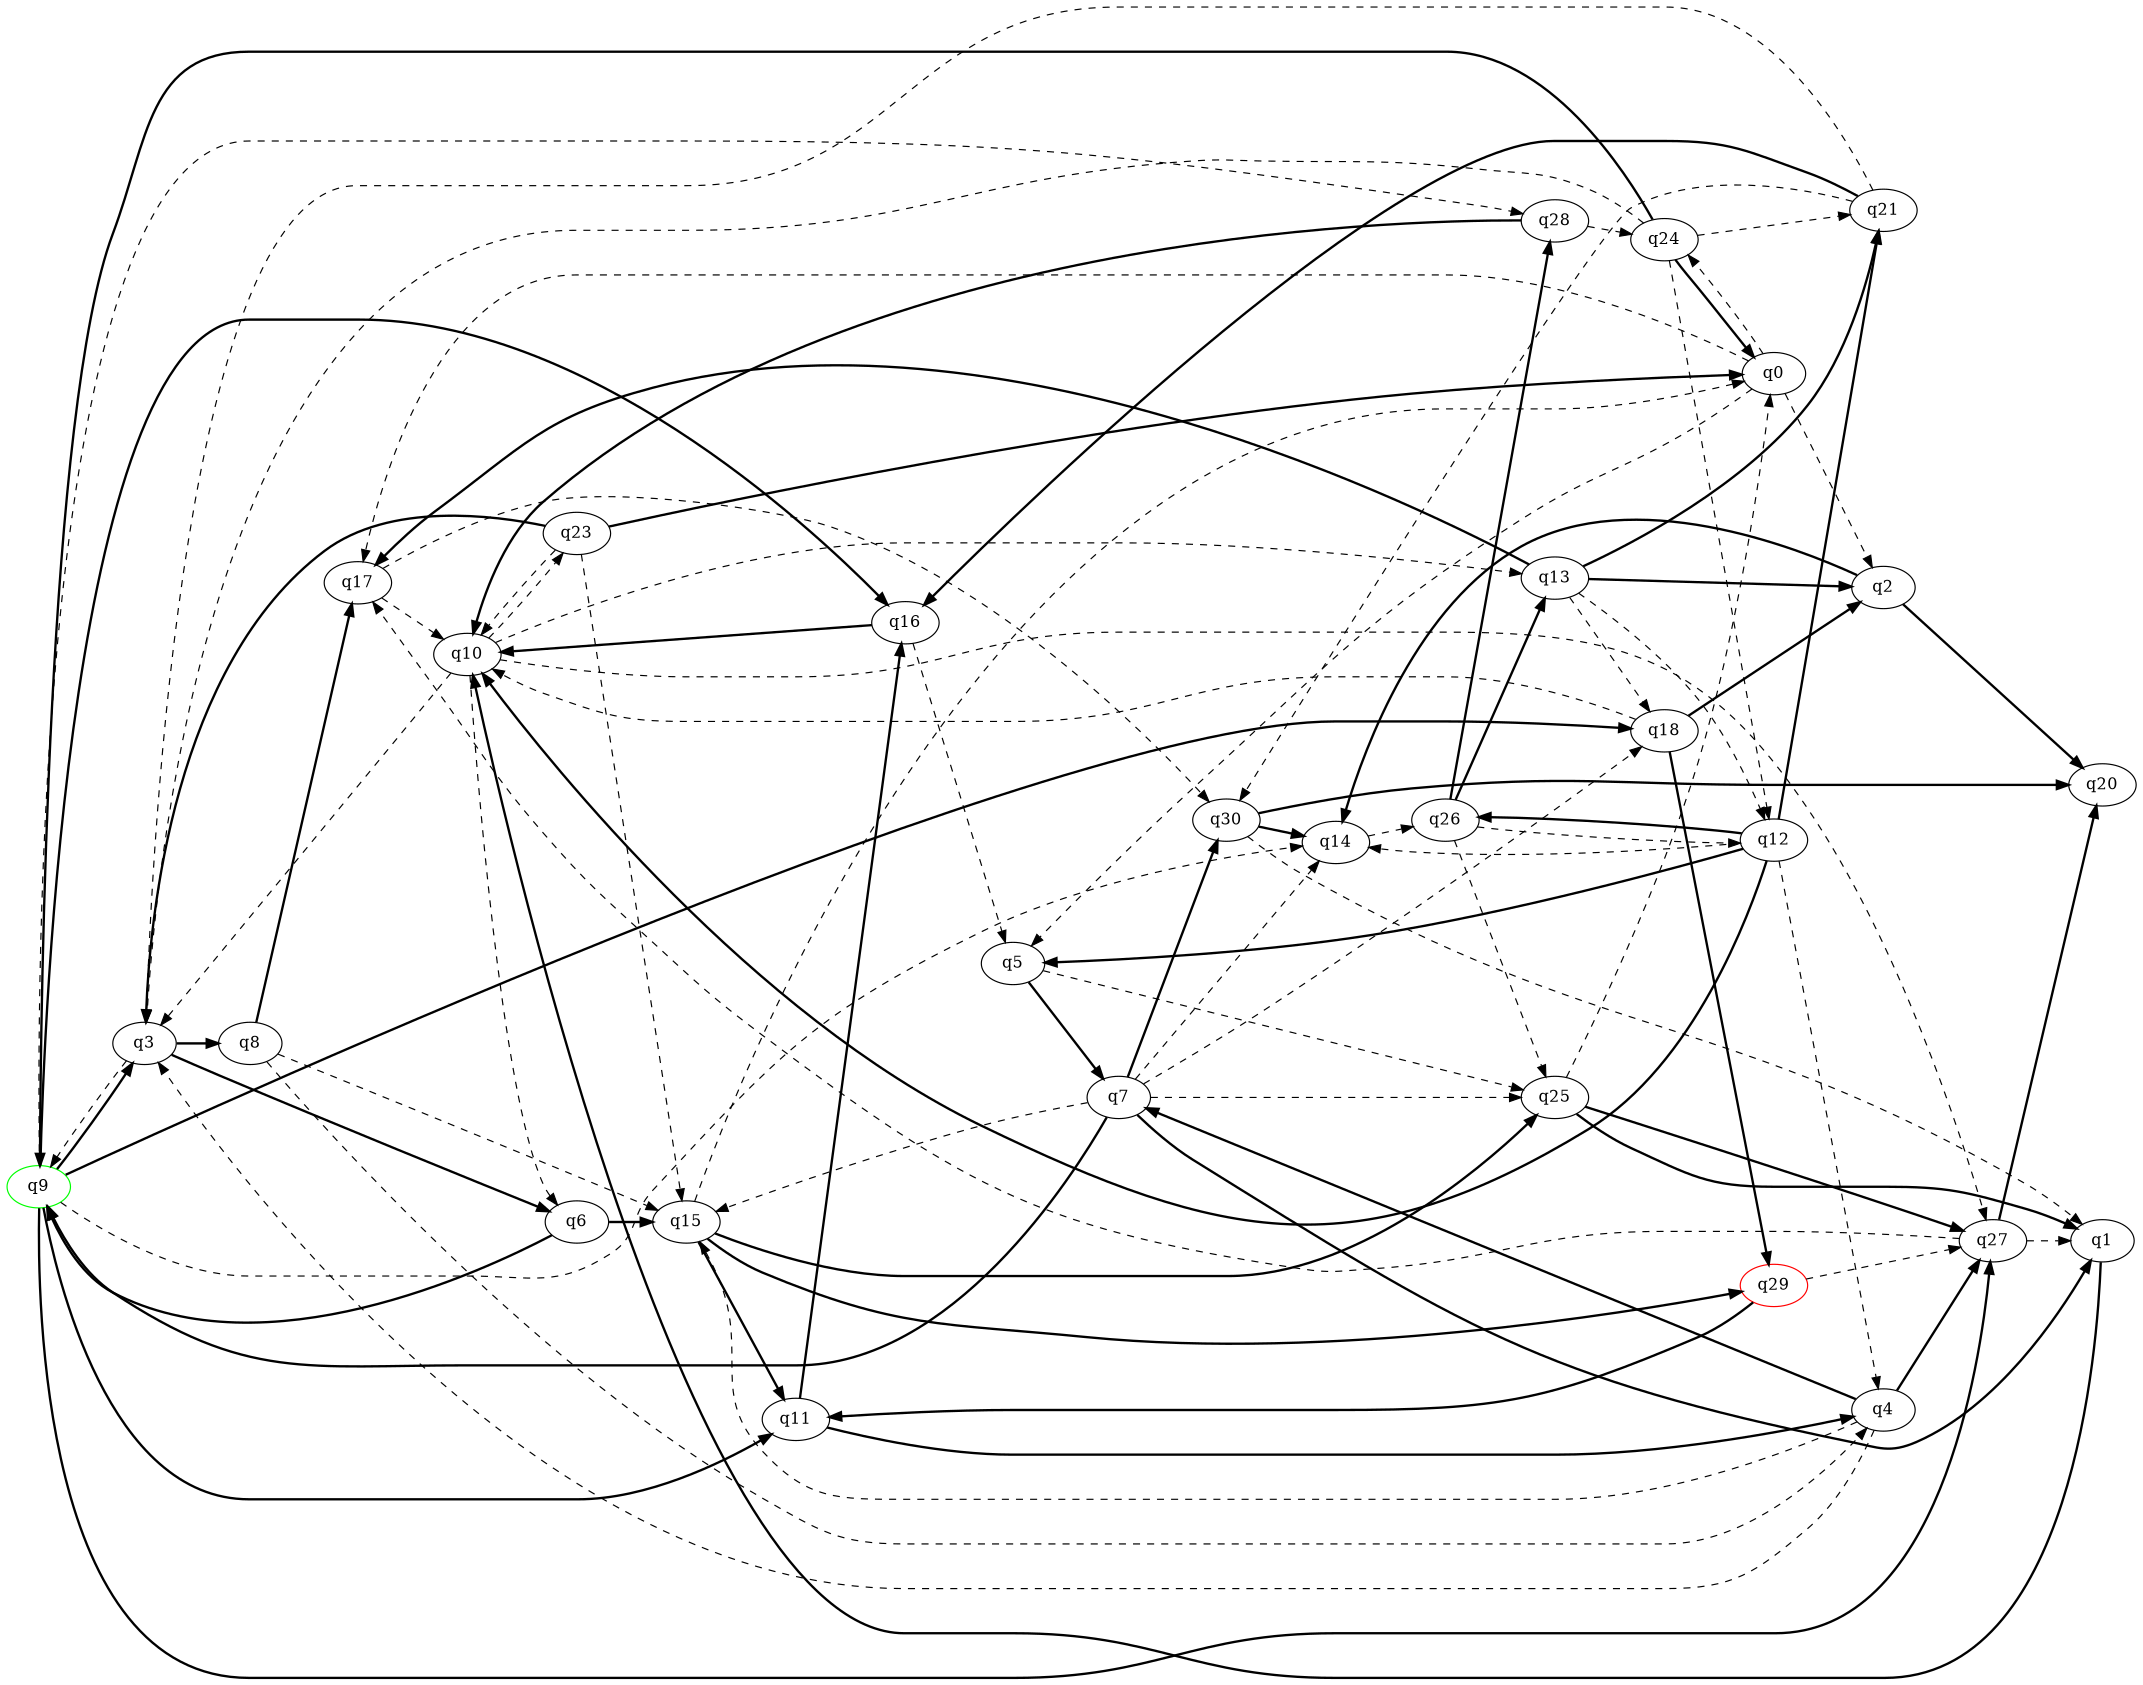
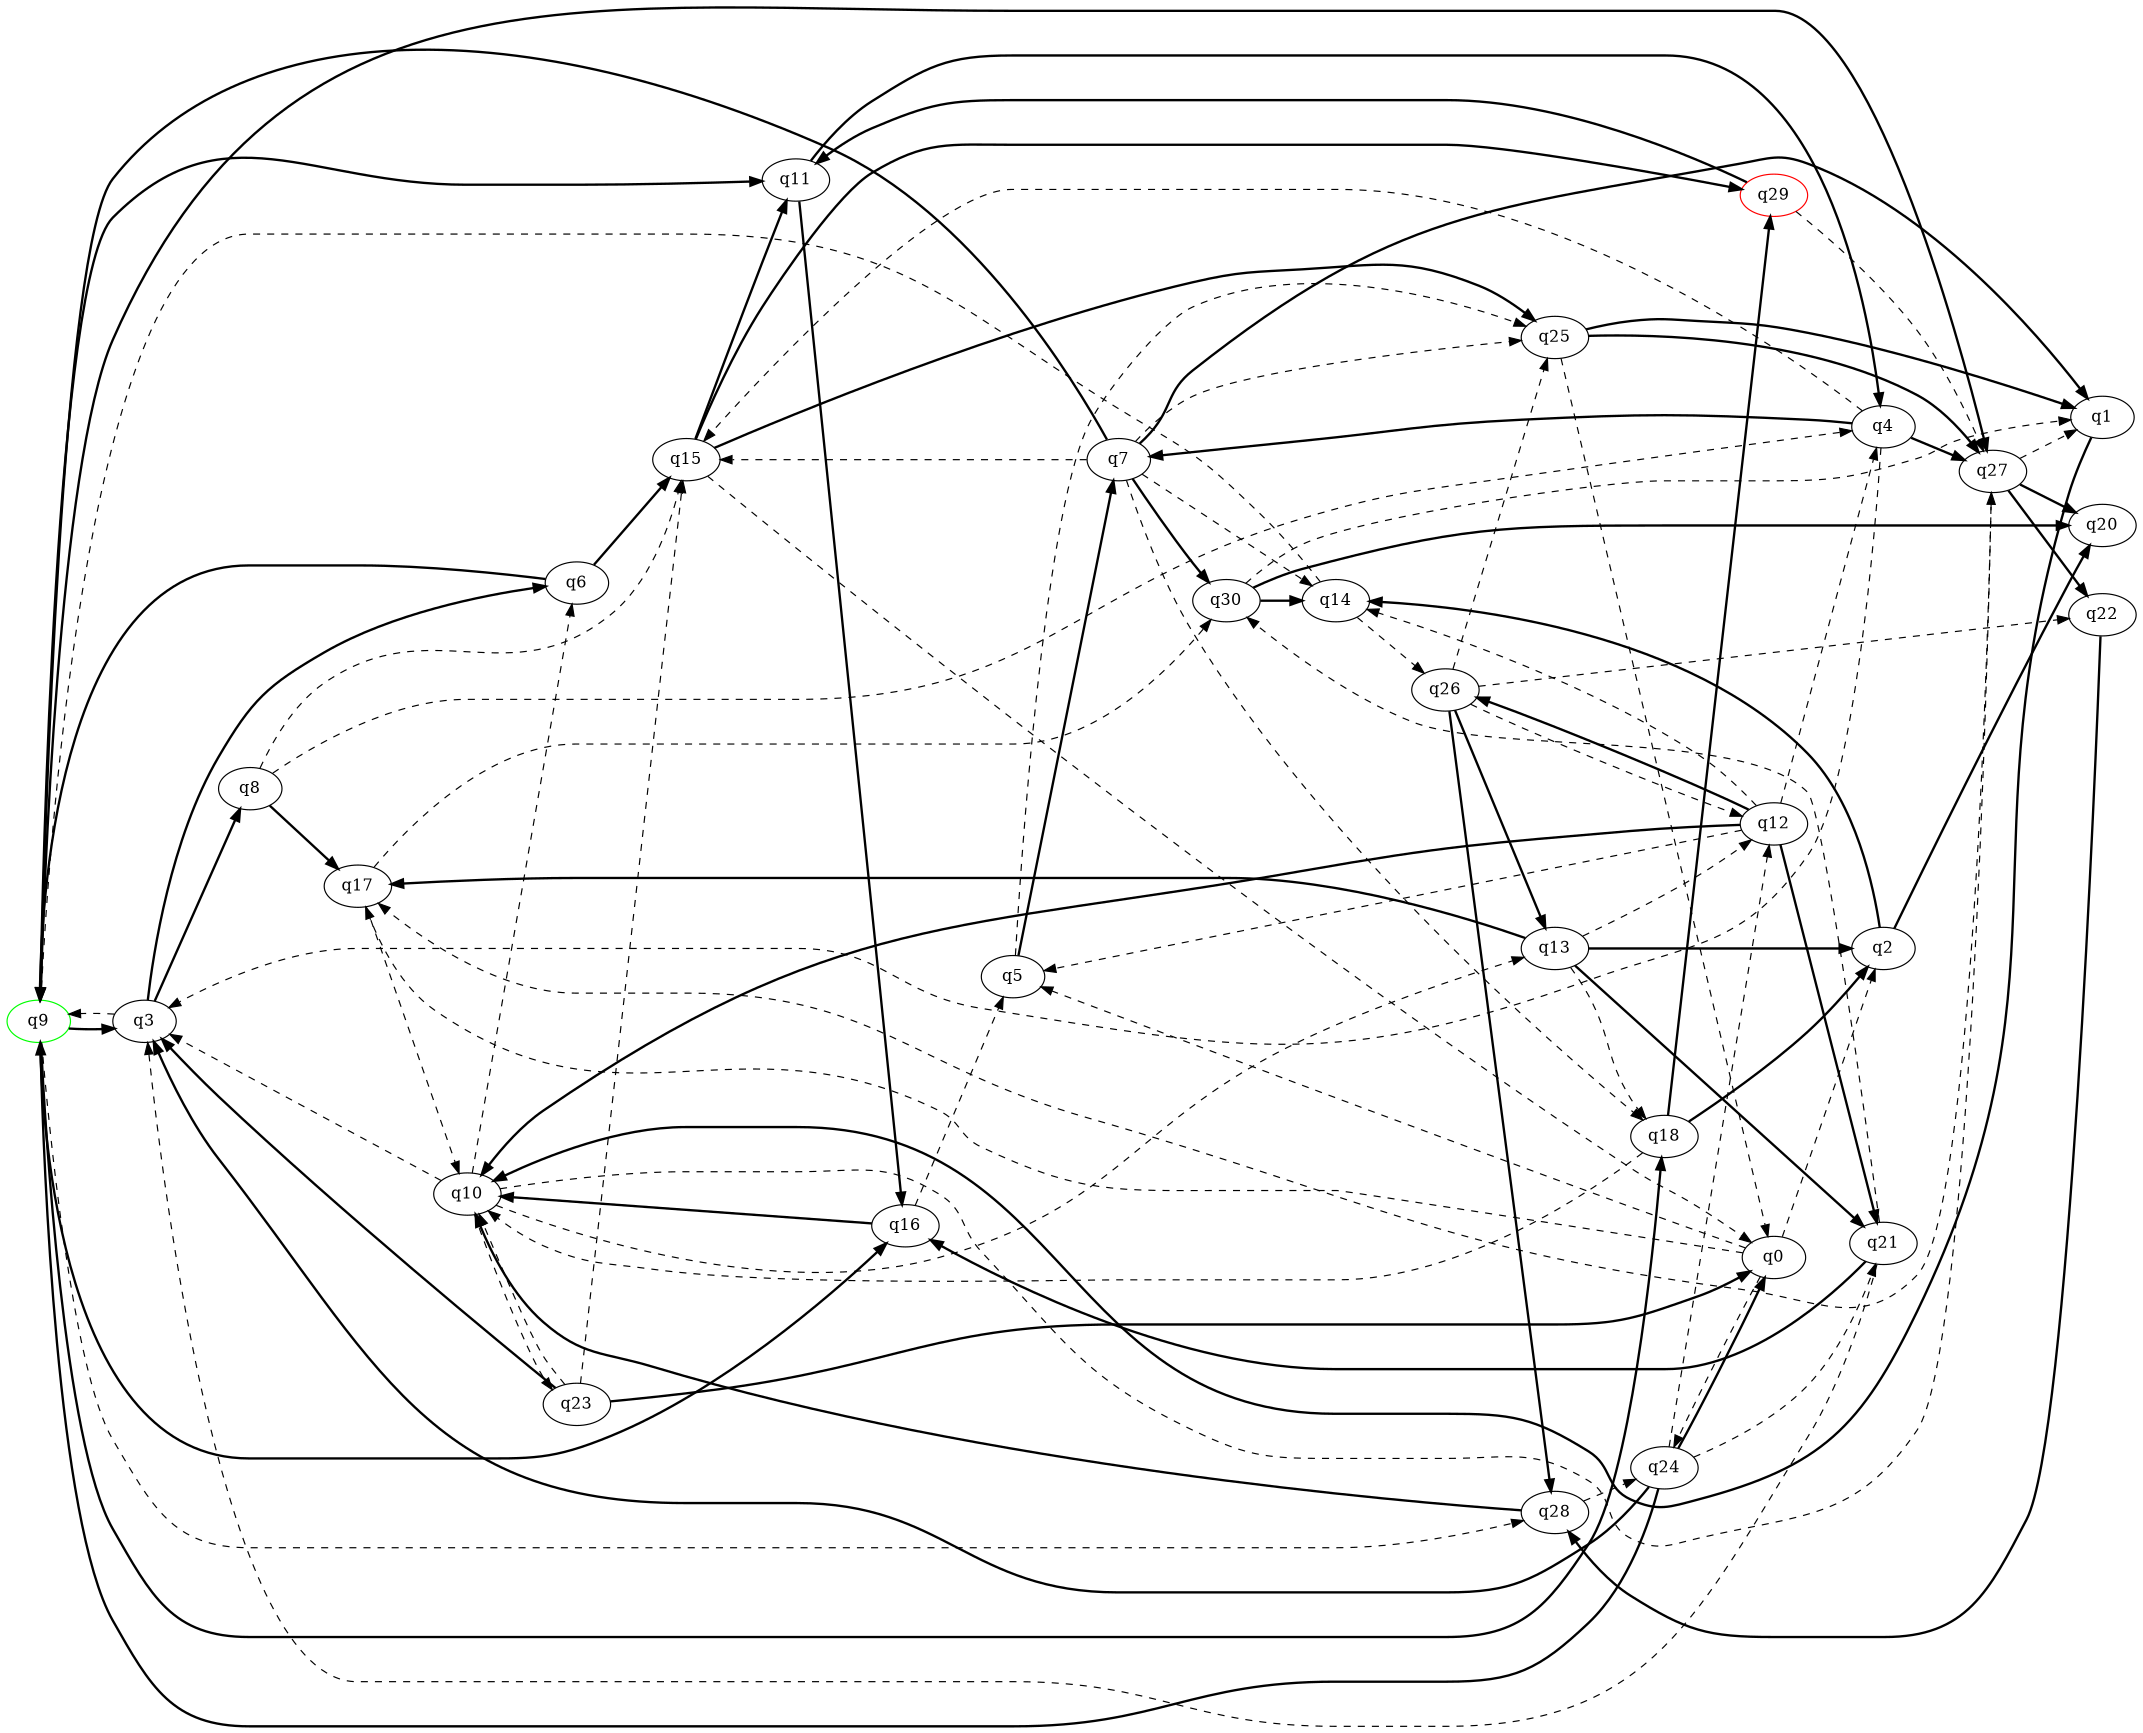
edge "q24" -> "q3": style dashed -> bold
node "q22": added
edge "q12" -> "q5": style bold -> dashed
edge "q9" -> "q14": reversed
